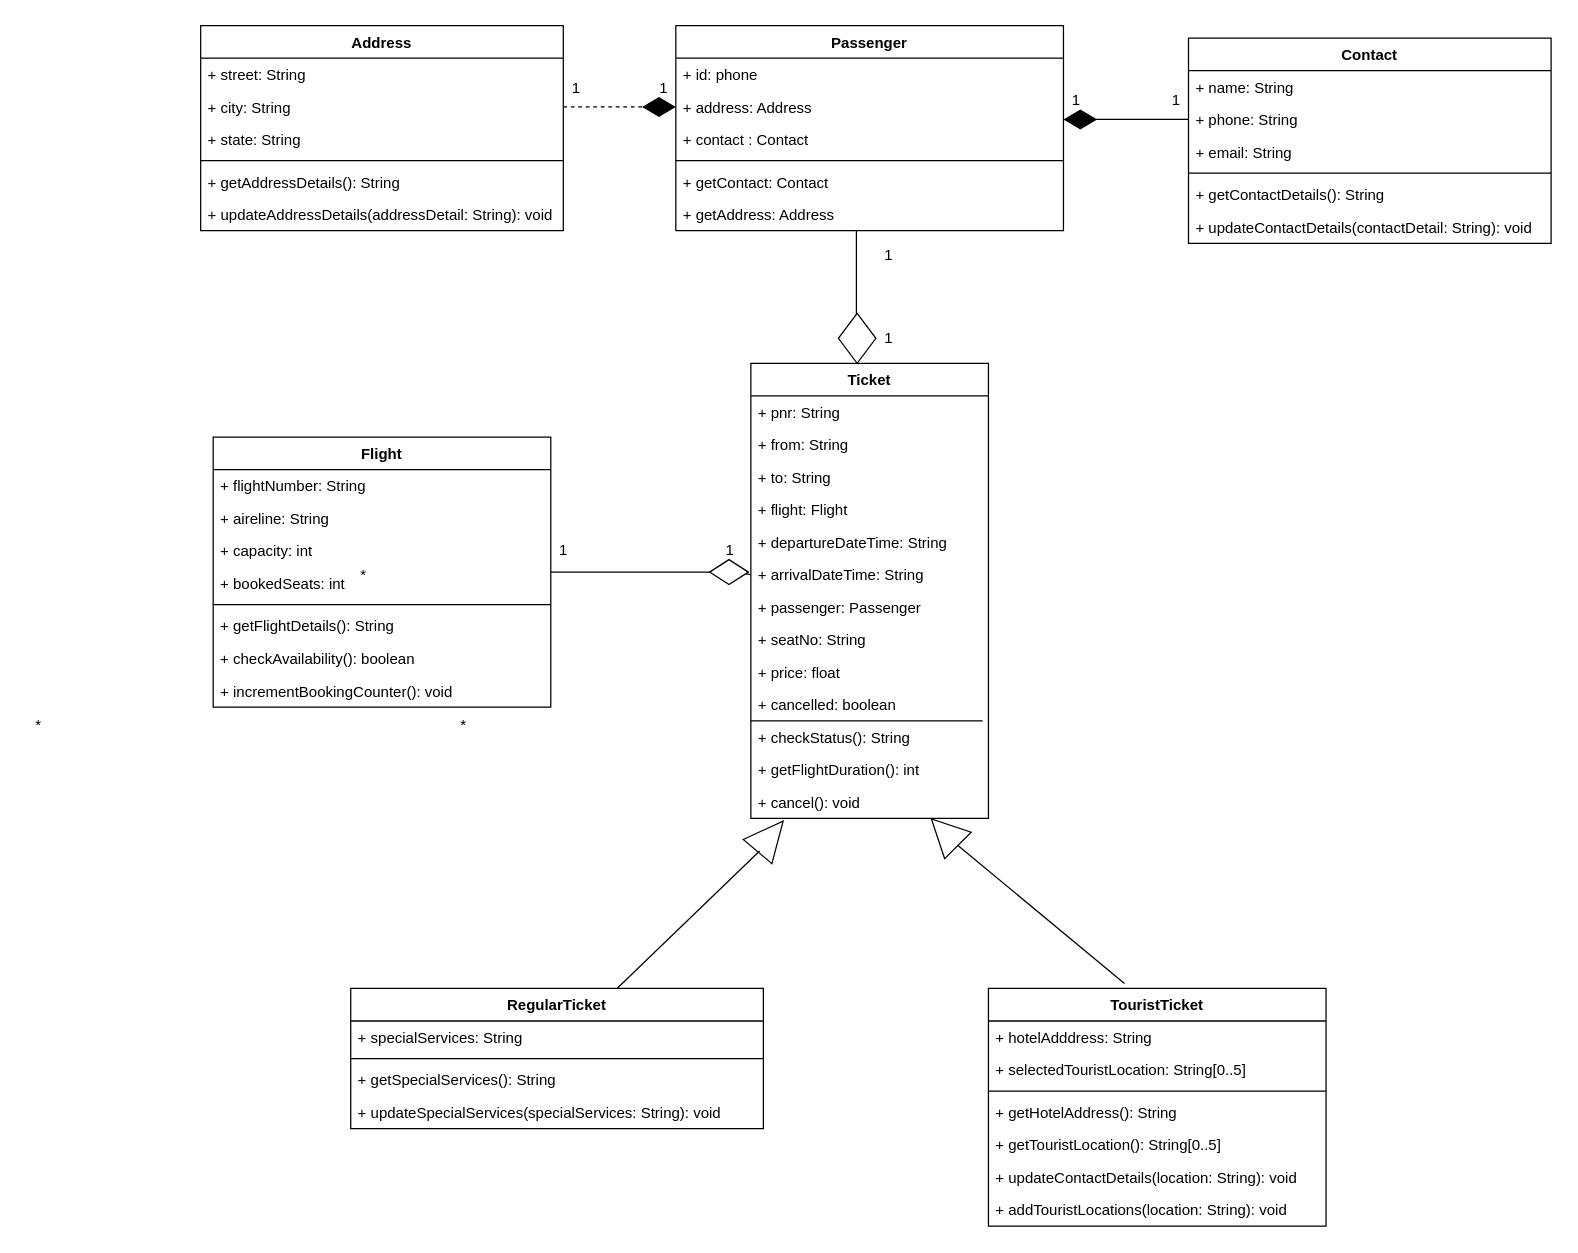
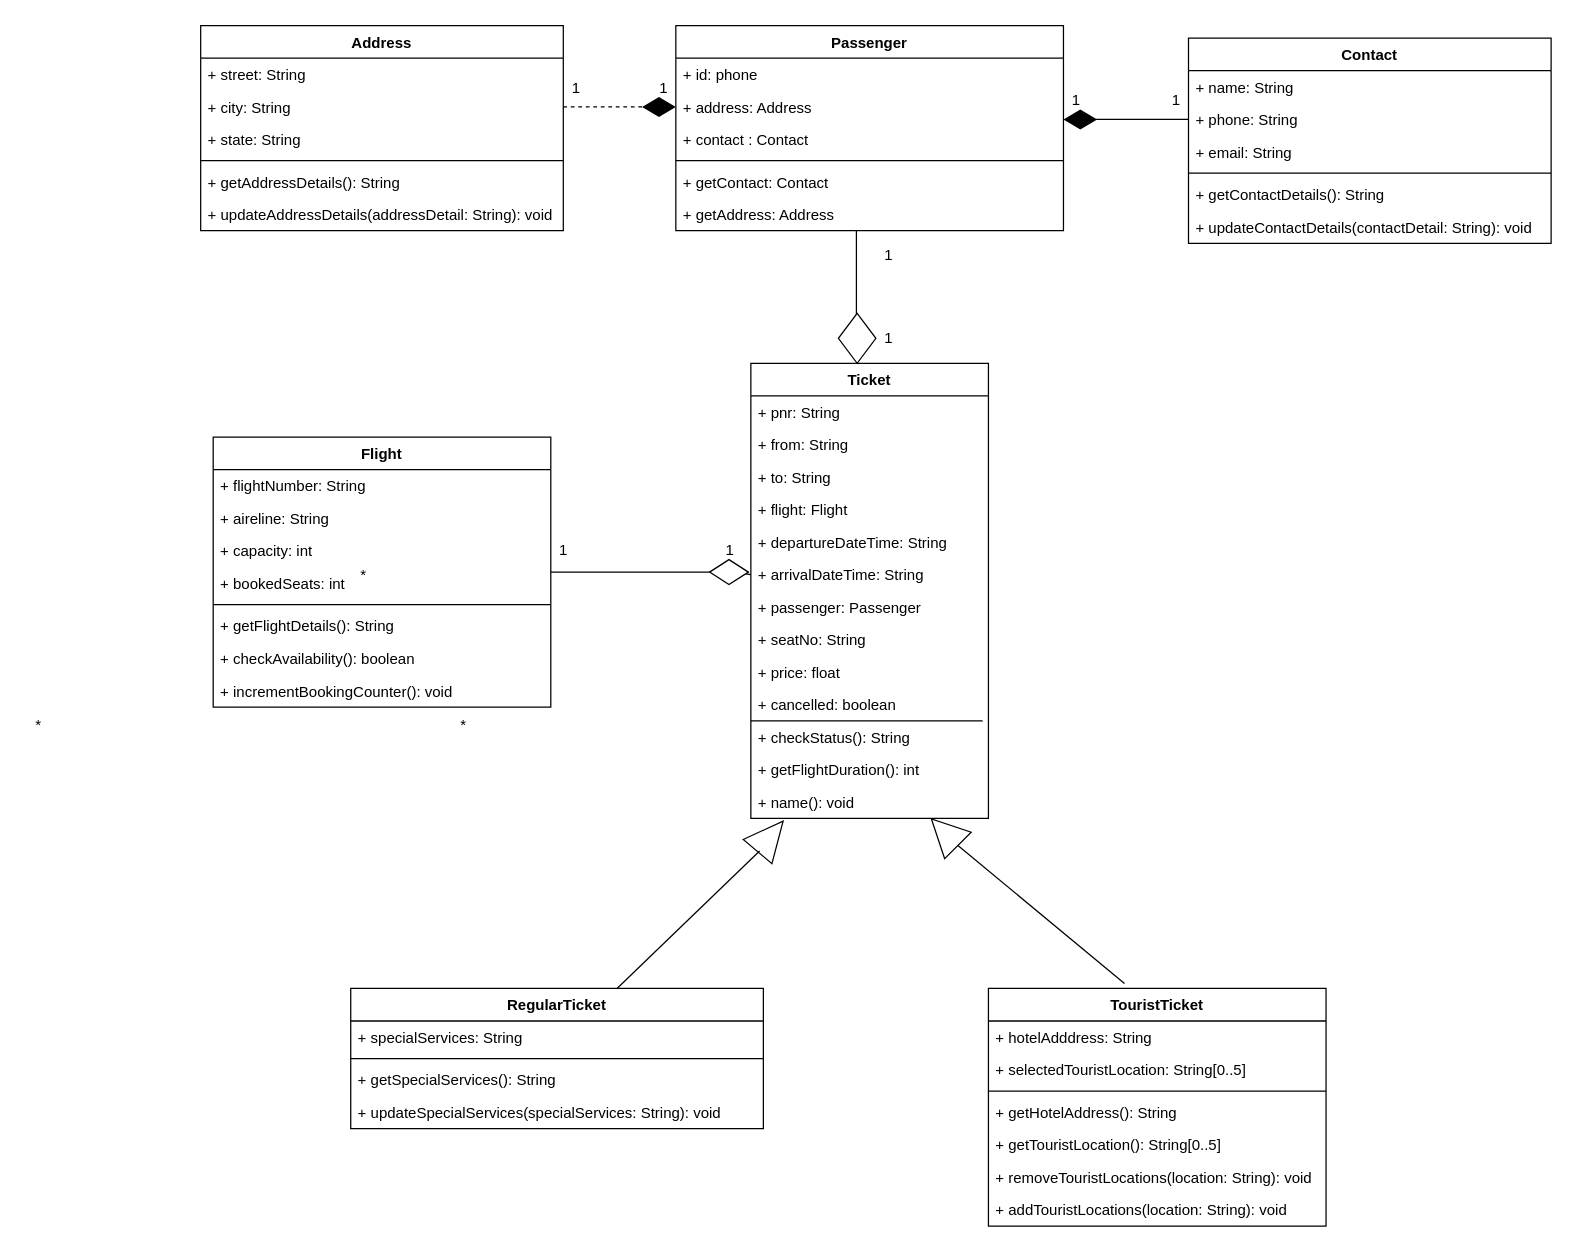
node "+ cancel(): void": label "+ cancel(): void" -> "+ name(): void"
node "+ updateContactDetails(location: String): void": label "+ updateContactDetails(location: String): void" -> "+ removeTouristLocations(location: String): void"
